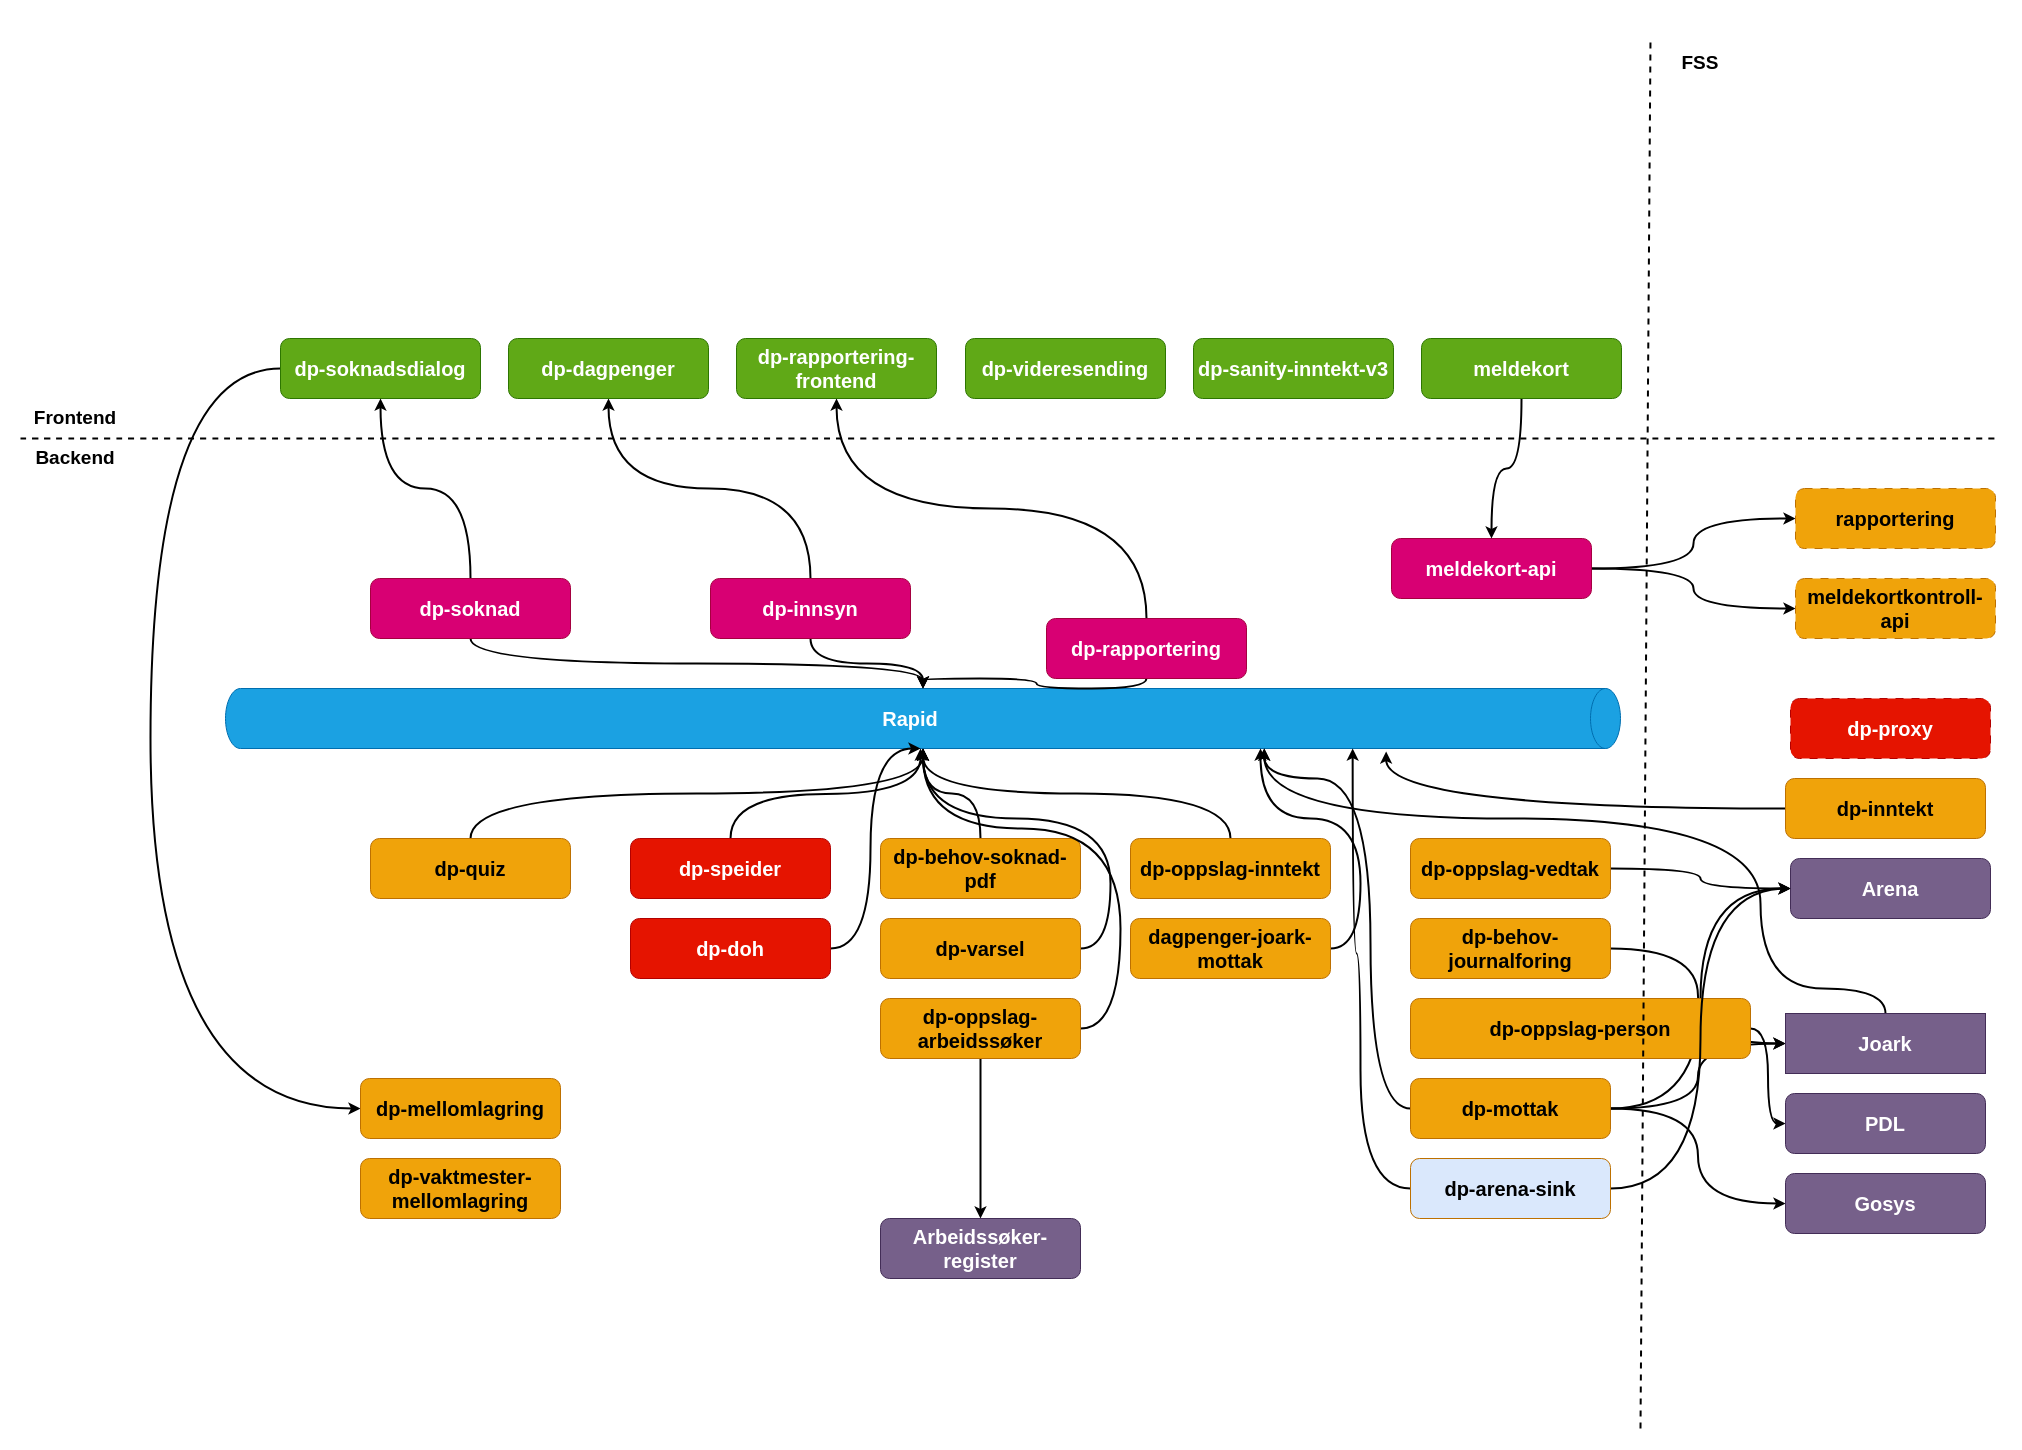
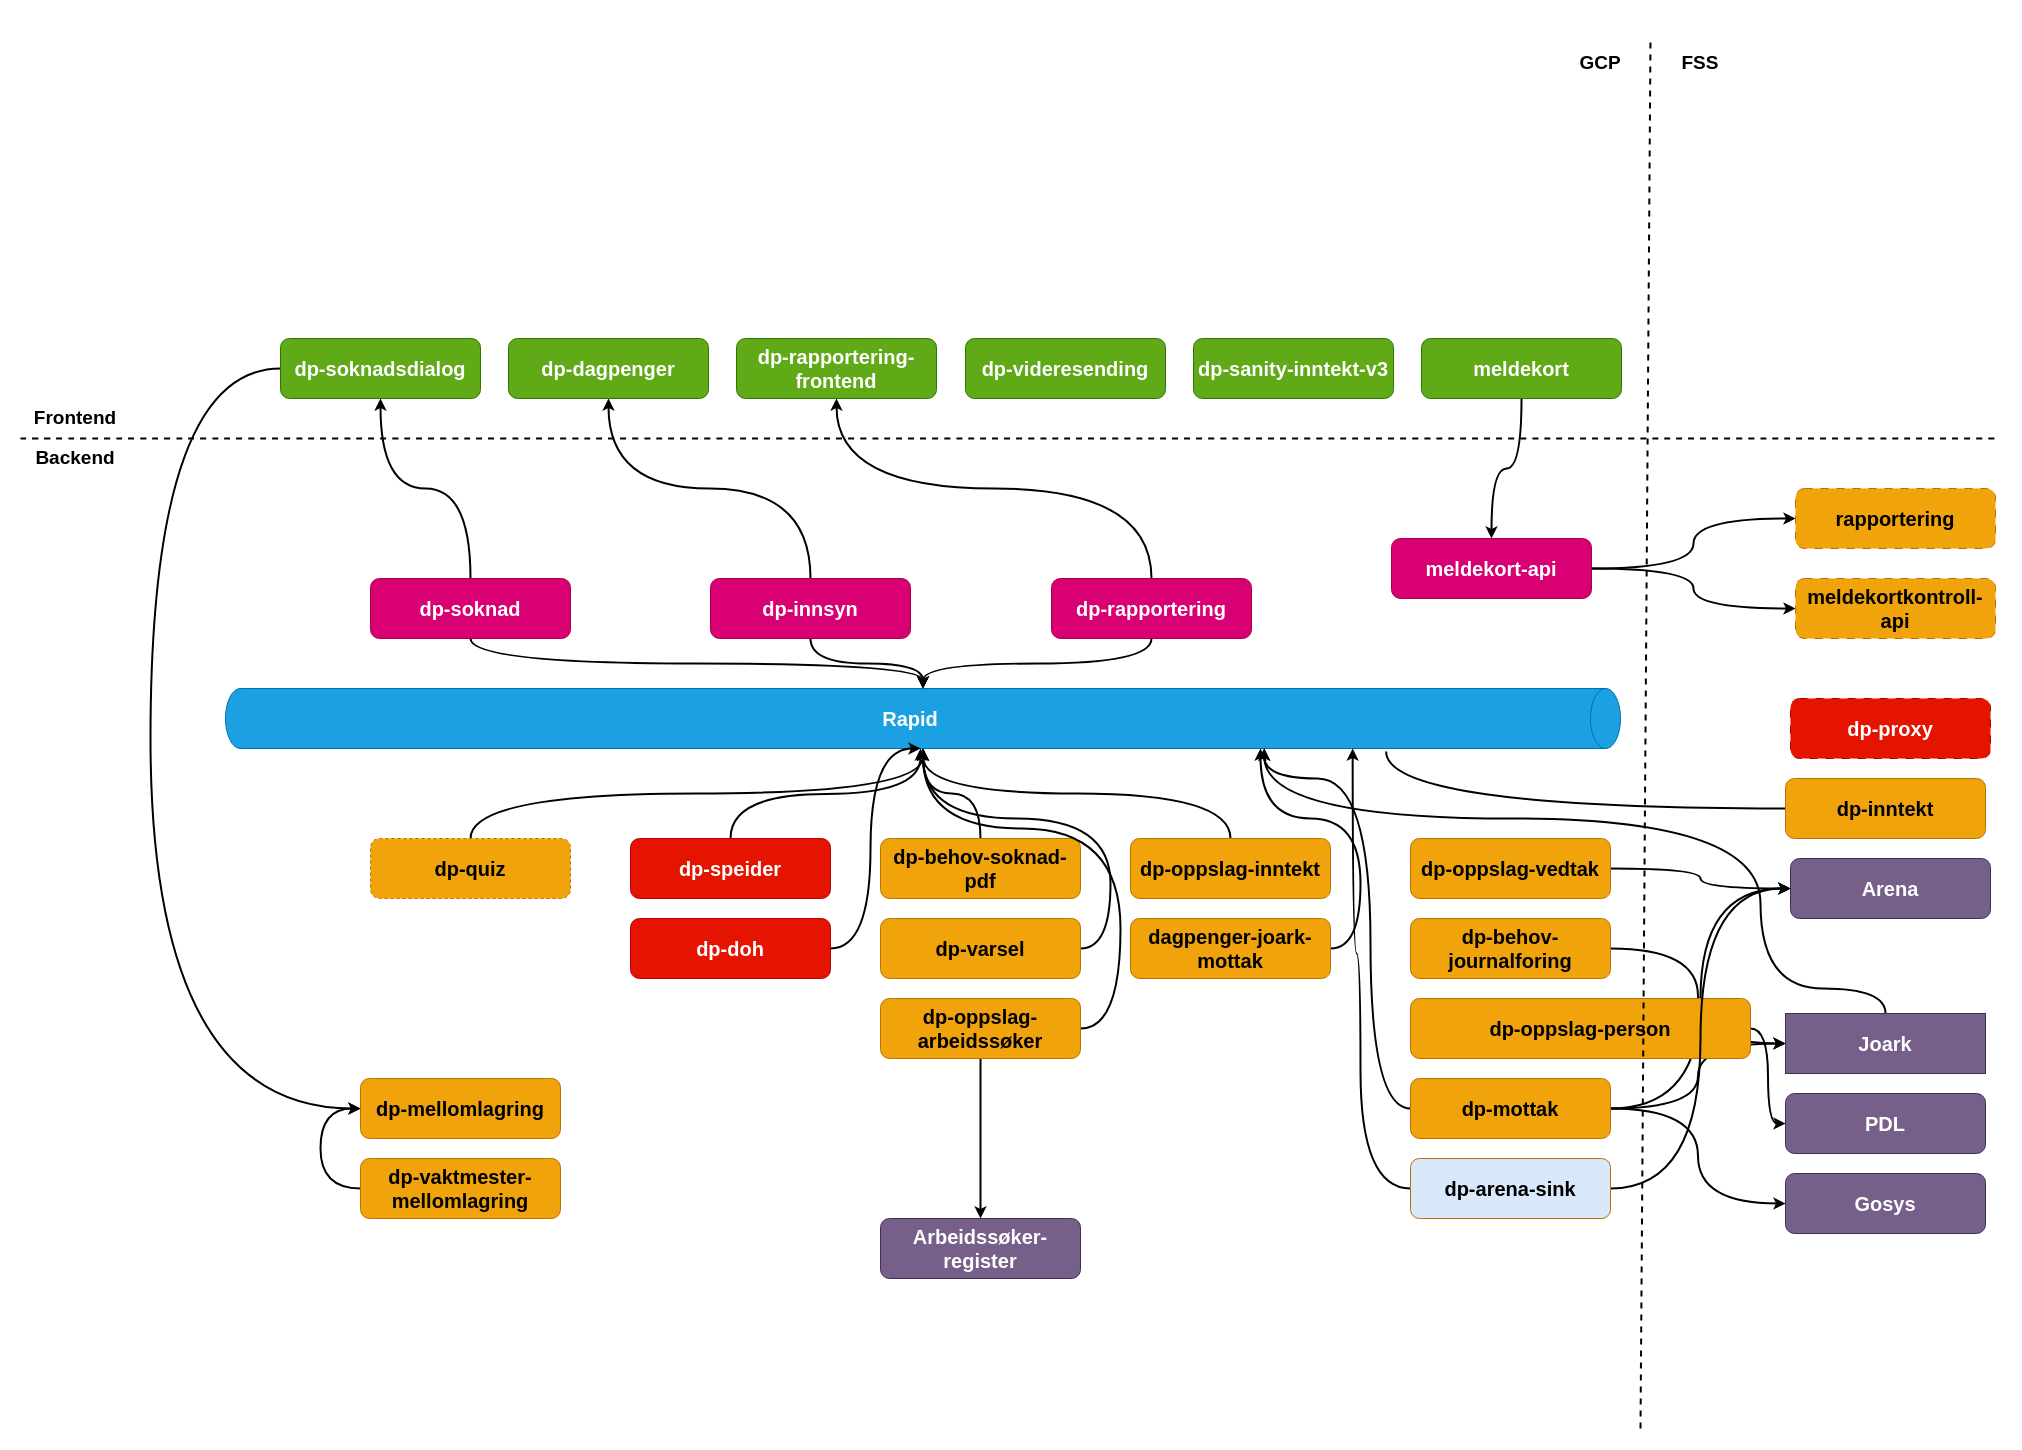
node "GCP": added
node "dp-rapportering": moved (1147, 649) -> (1152, 609)
edge "dp-inntekt" -> "Rapid": arrowhead classic -> none
node "dp-quiz": style solid -> dashed
edge "dp-arena-sink" -> "Arena": arrowhead open -> classic
edge "dp-vaktmester-mellomlagring" -> "dp-mellomlagring": added
